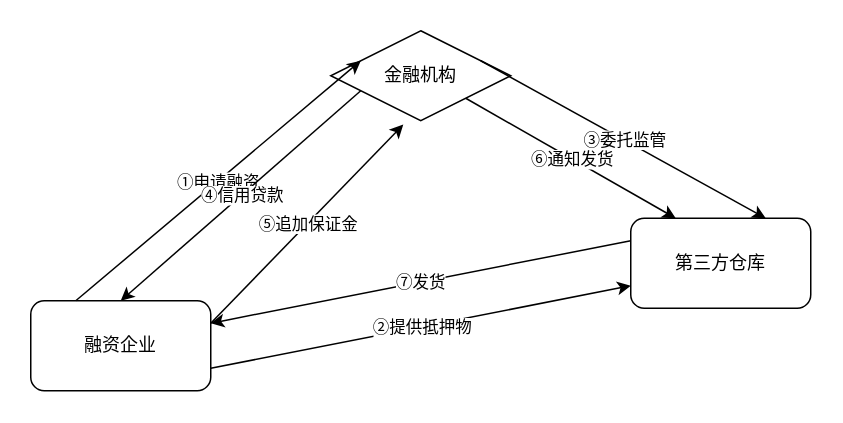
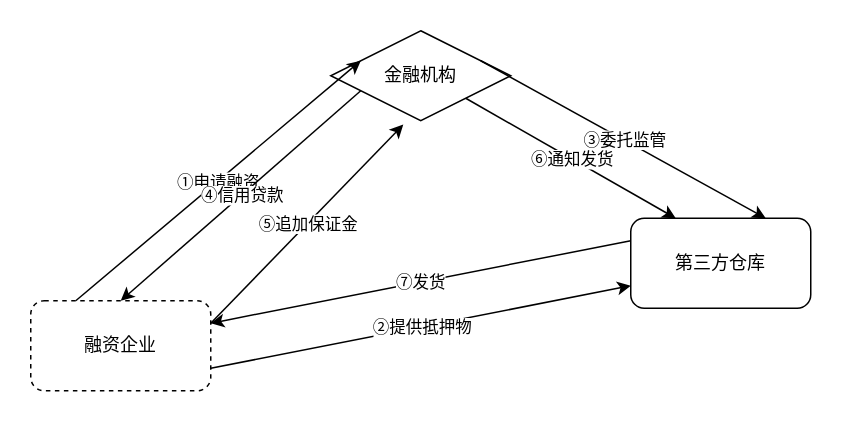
node "融资企业": style solid -> dashed
